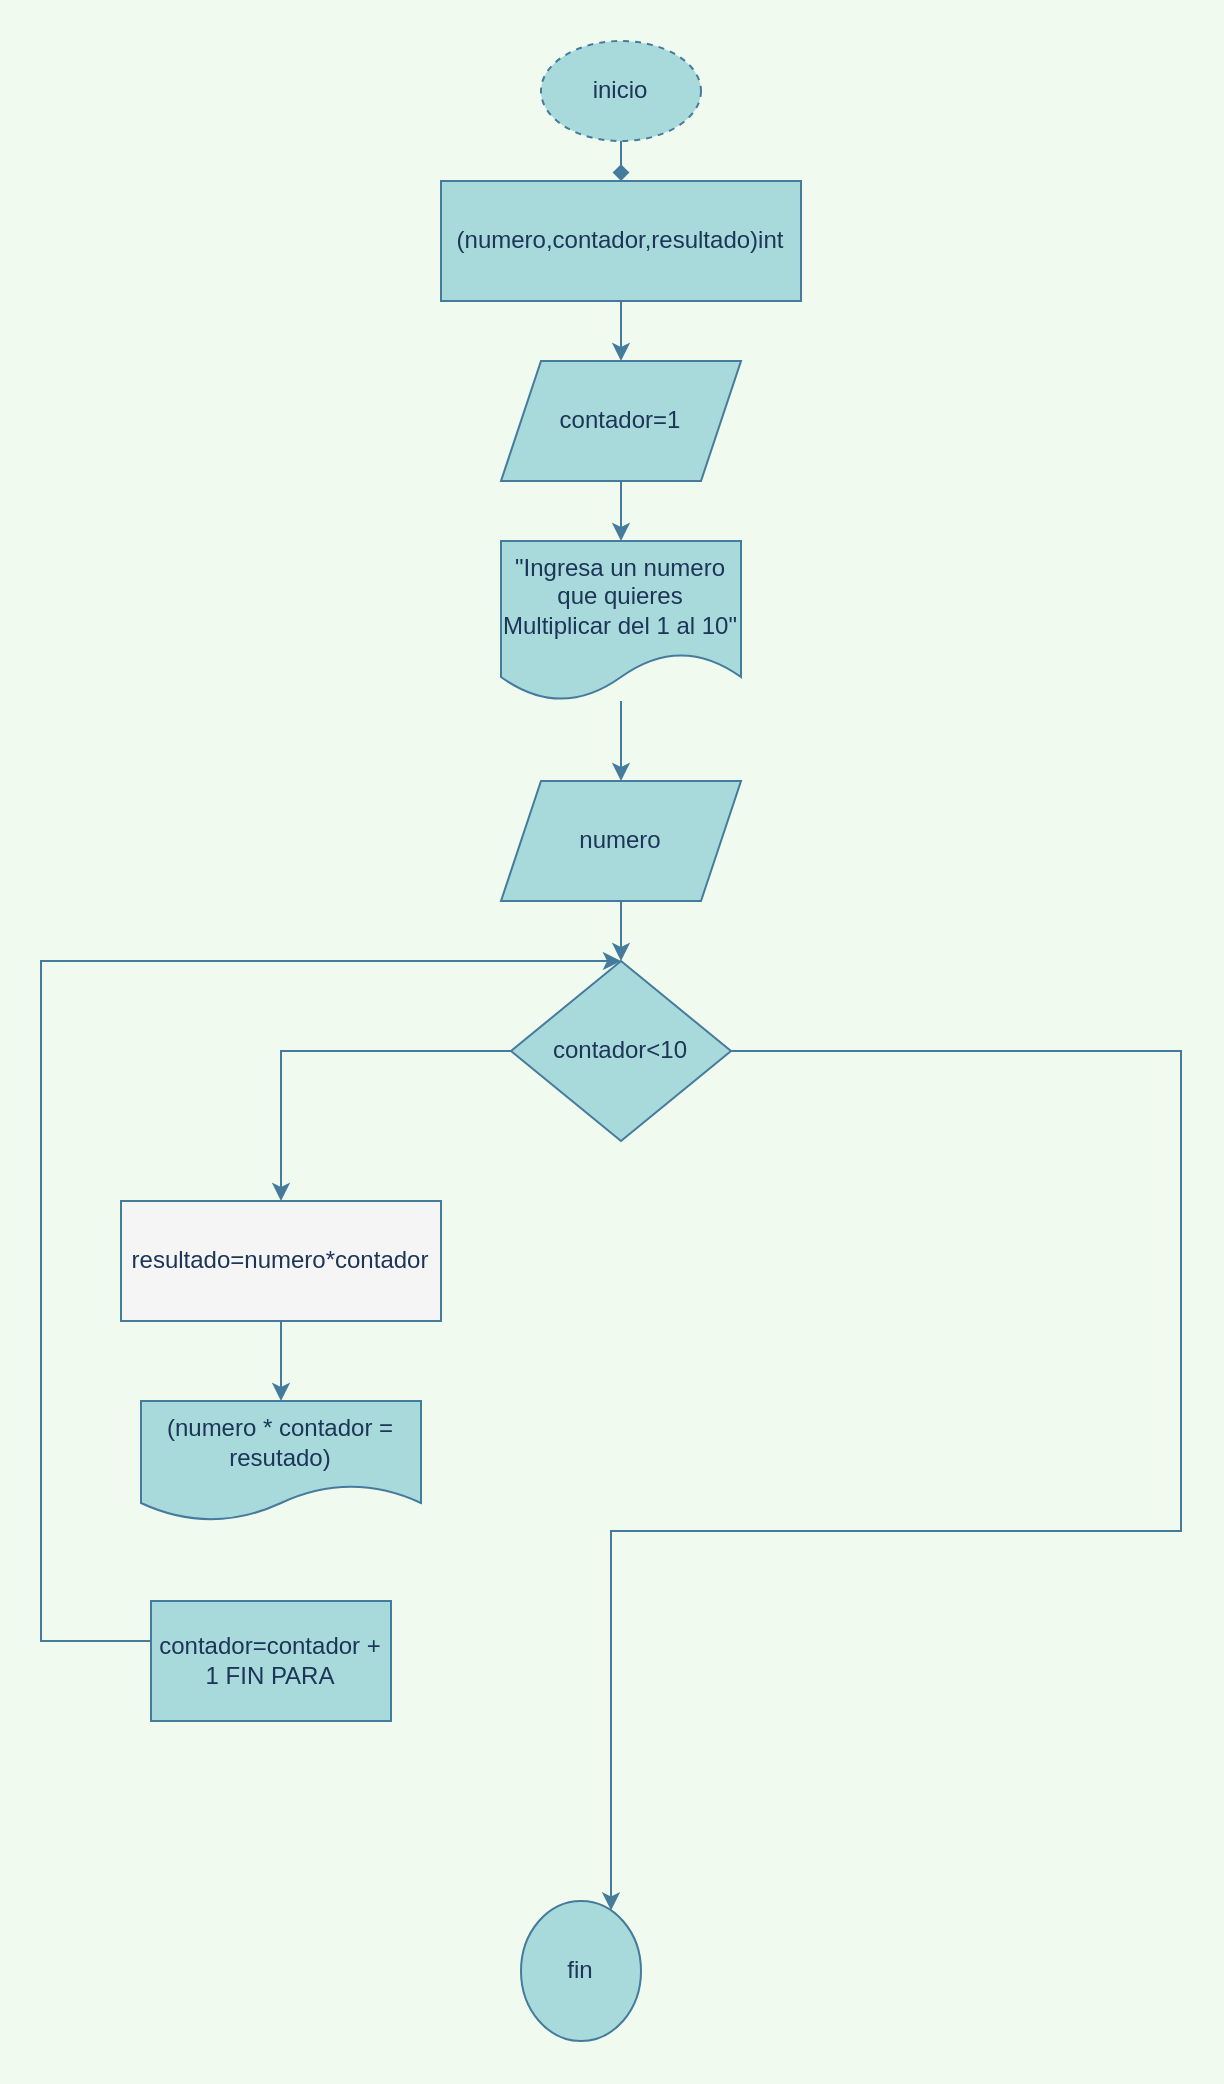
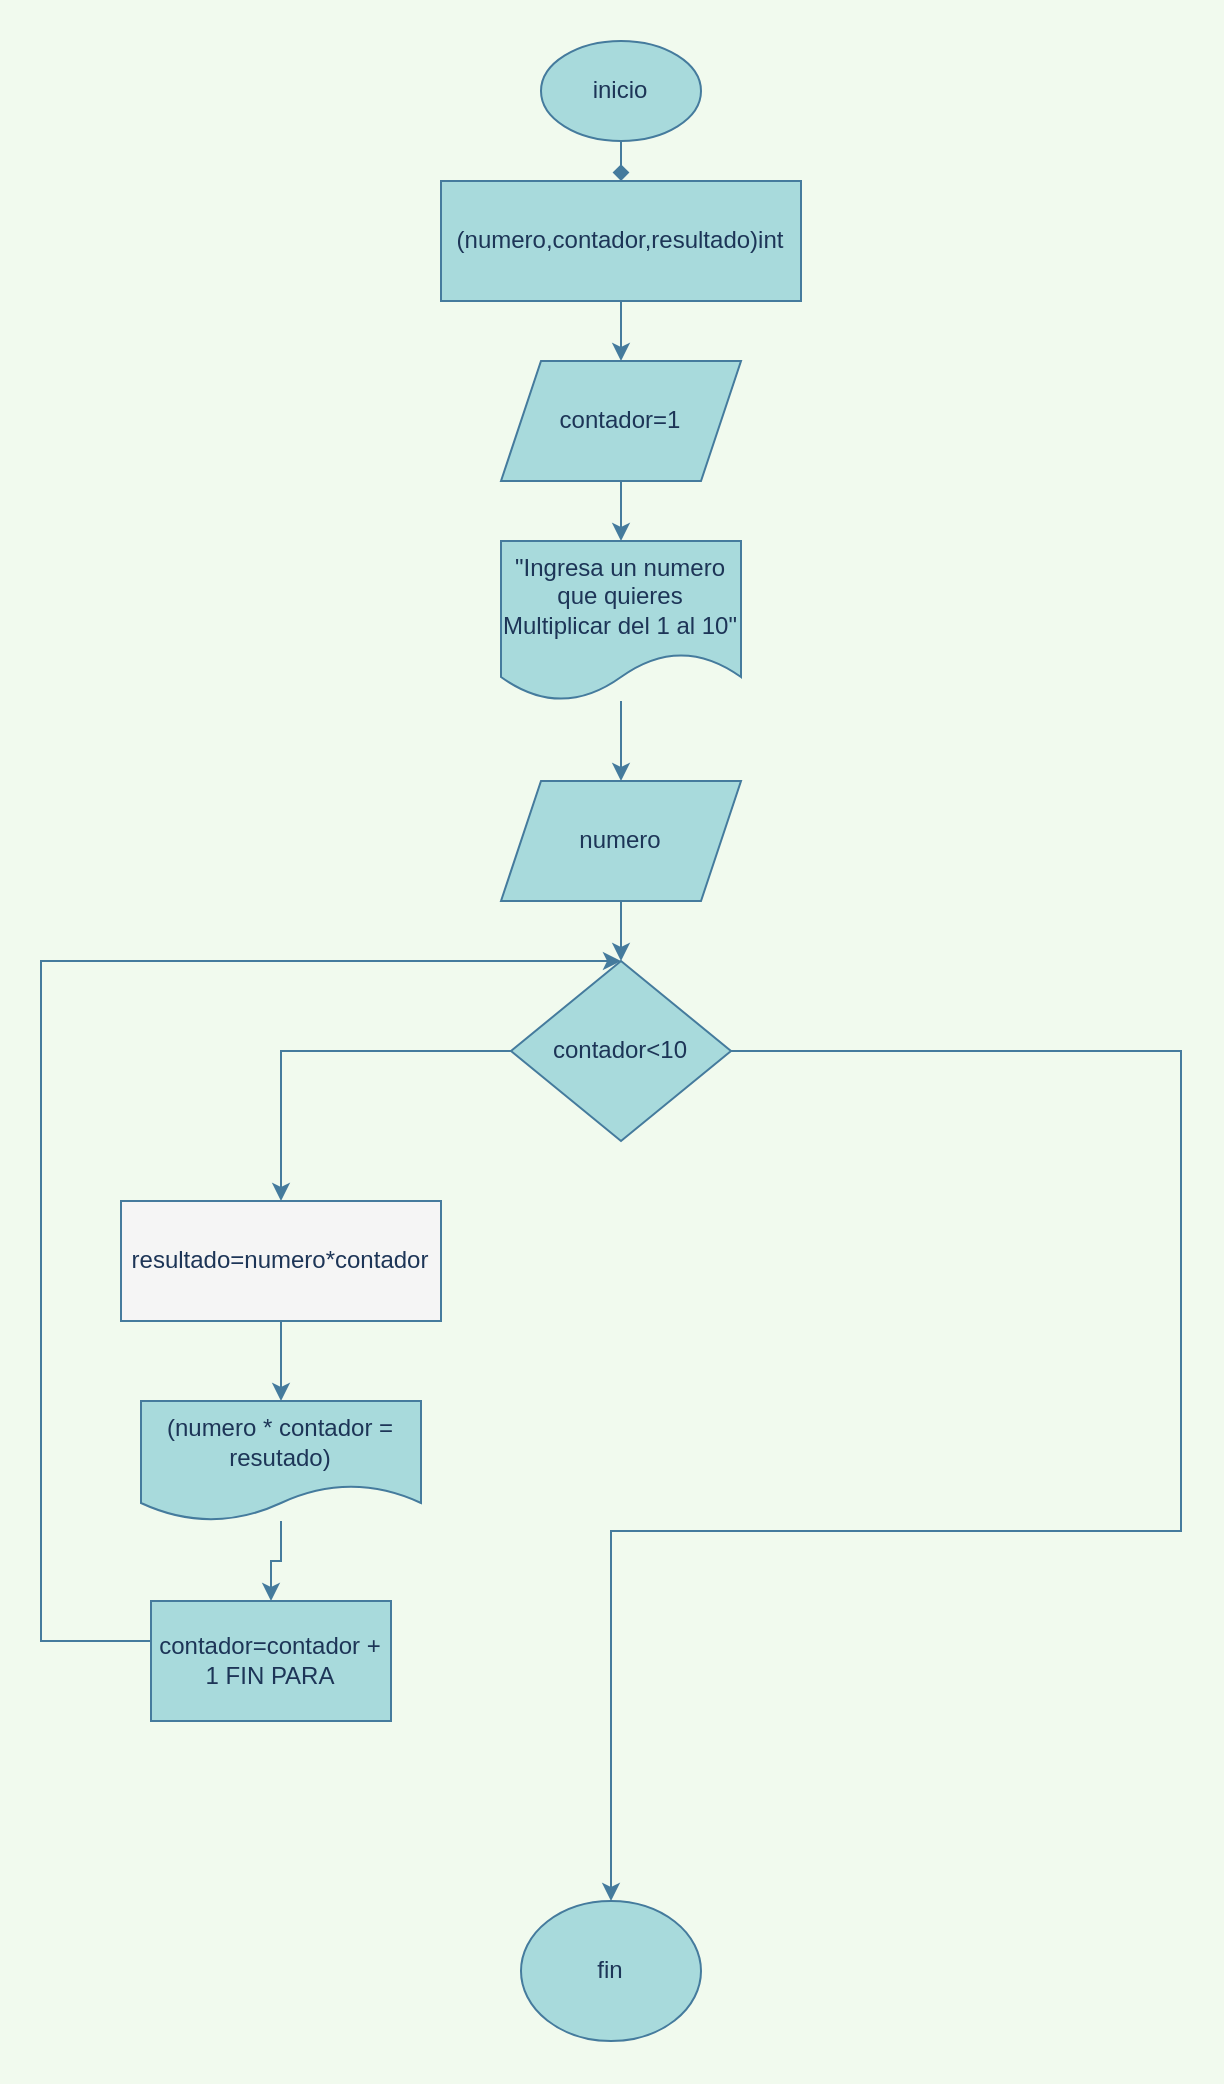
node "inicio": style dashed -> solid
edge "(numero * contador = resutado)" -> "contador=contador + 1 FIN PARA": added
node "fin": size 120x140 -> 180x140
